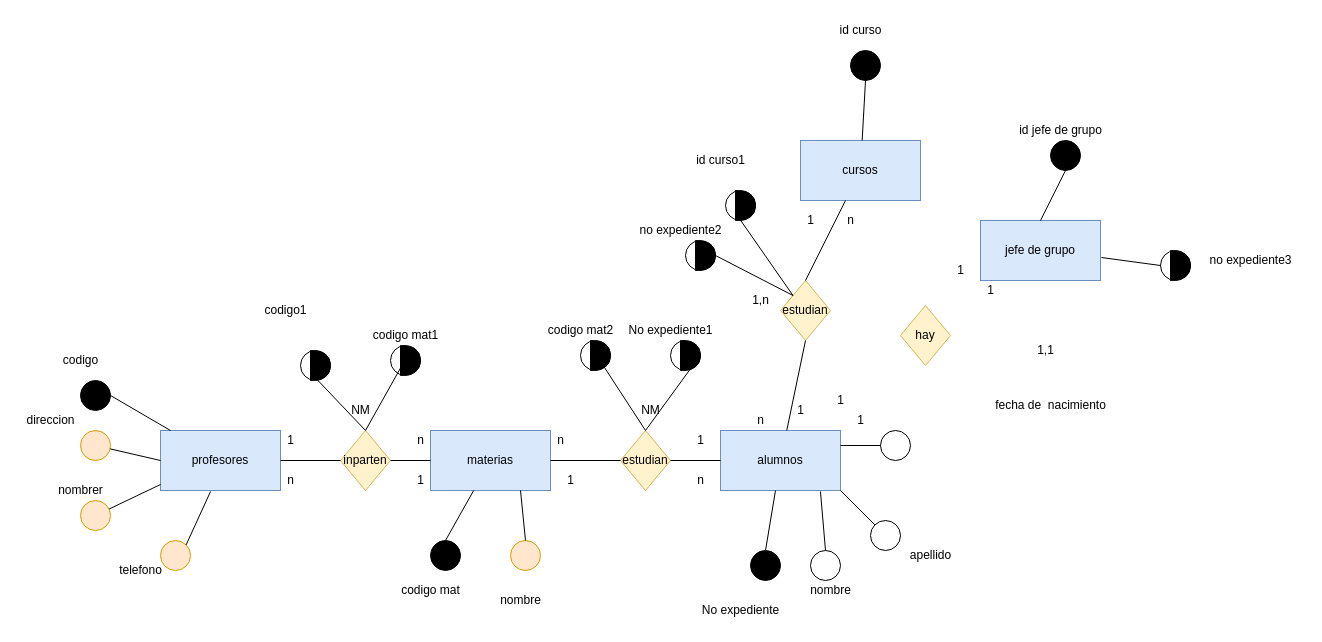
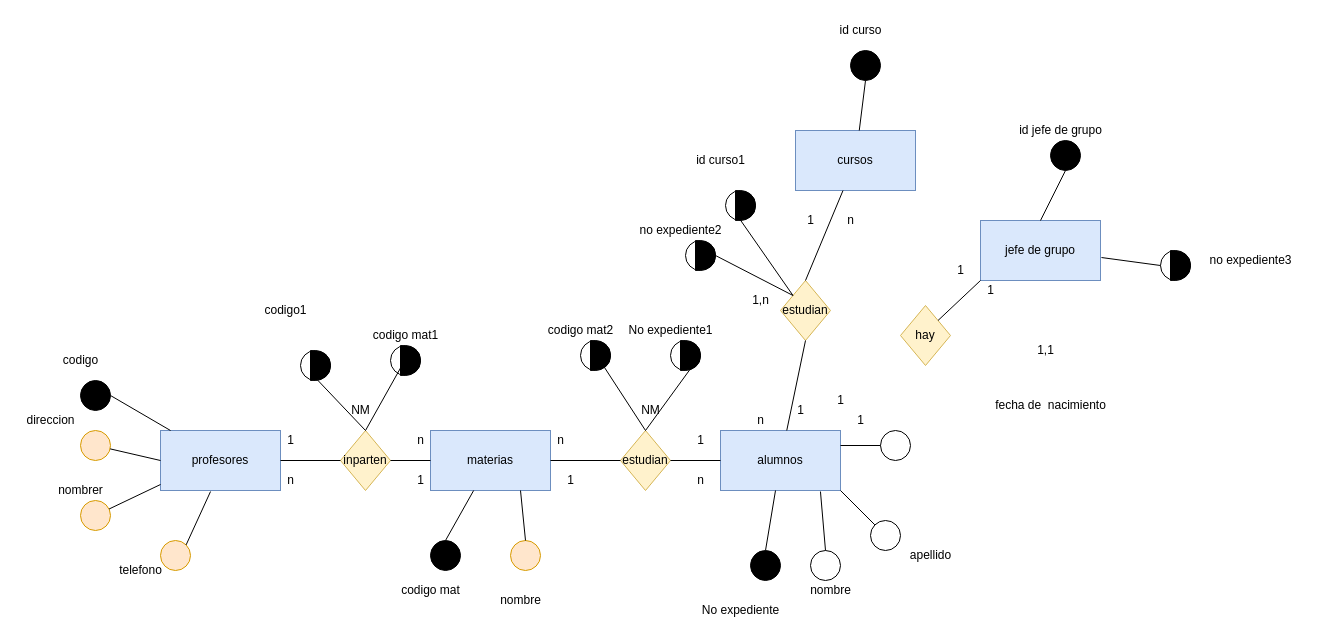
node "cursos": moved (861, 171) -> (856, 161)
edge "jefe de grupo" -- "hay": added
